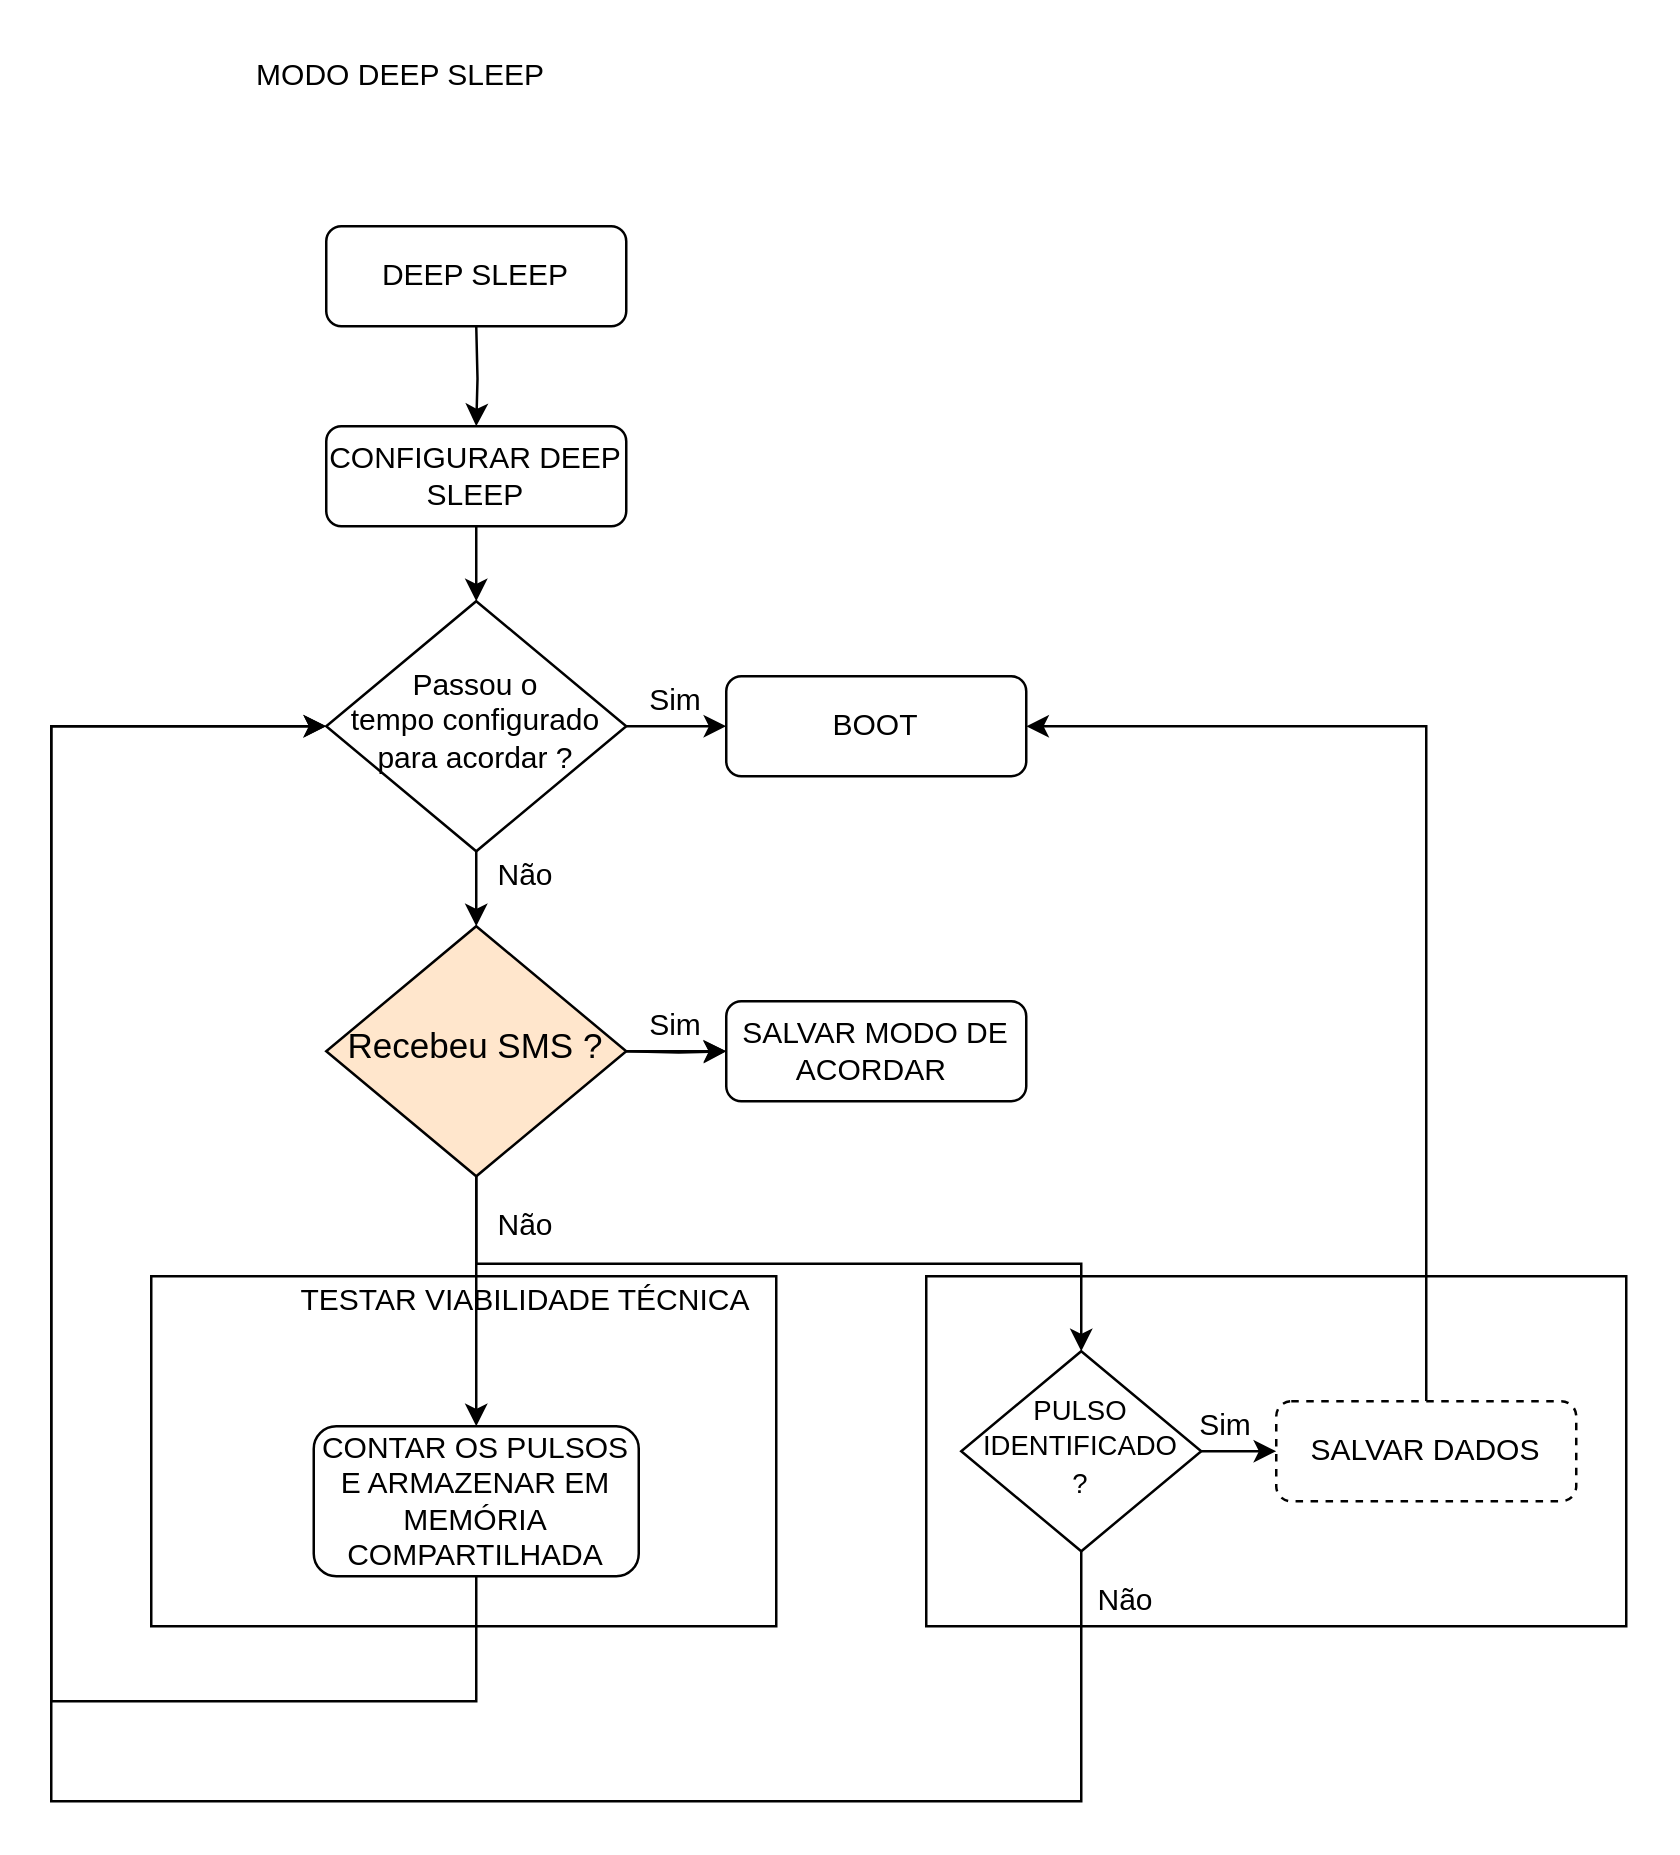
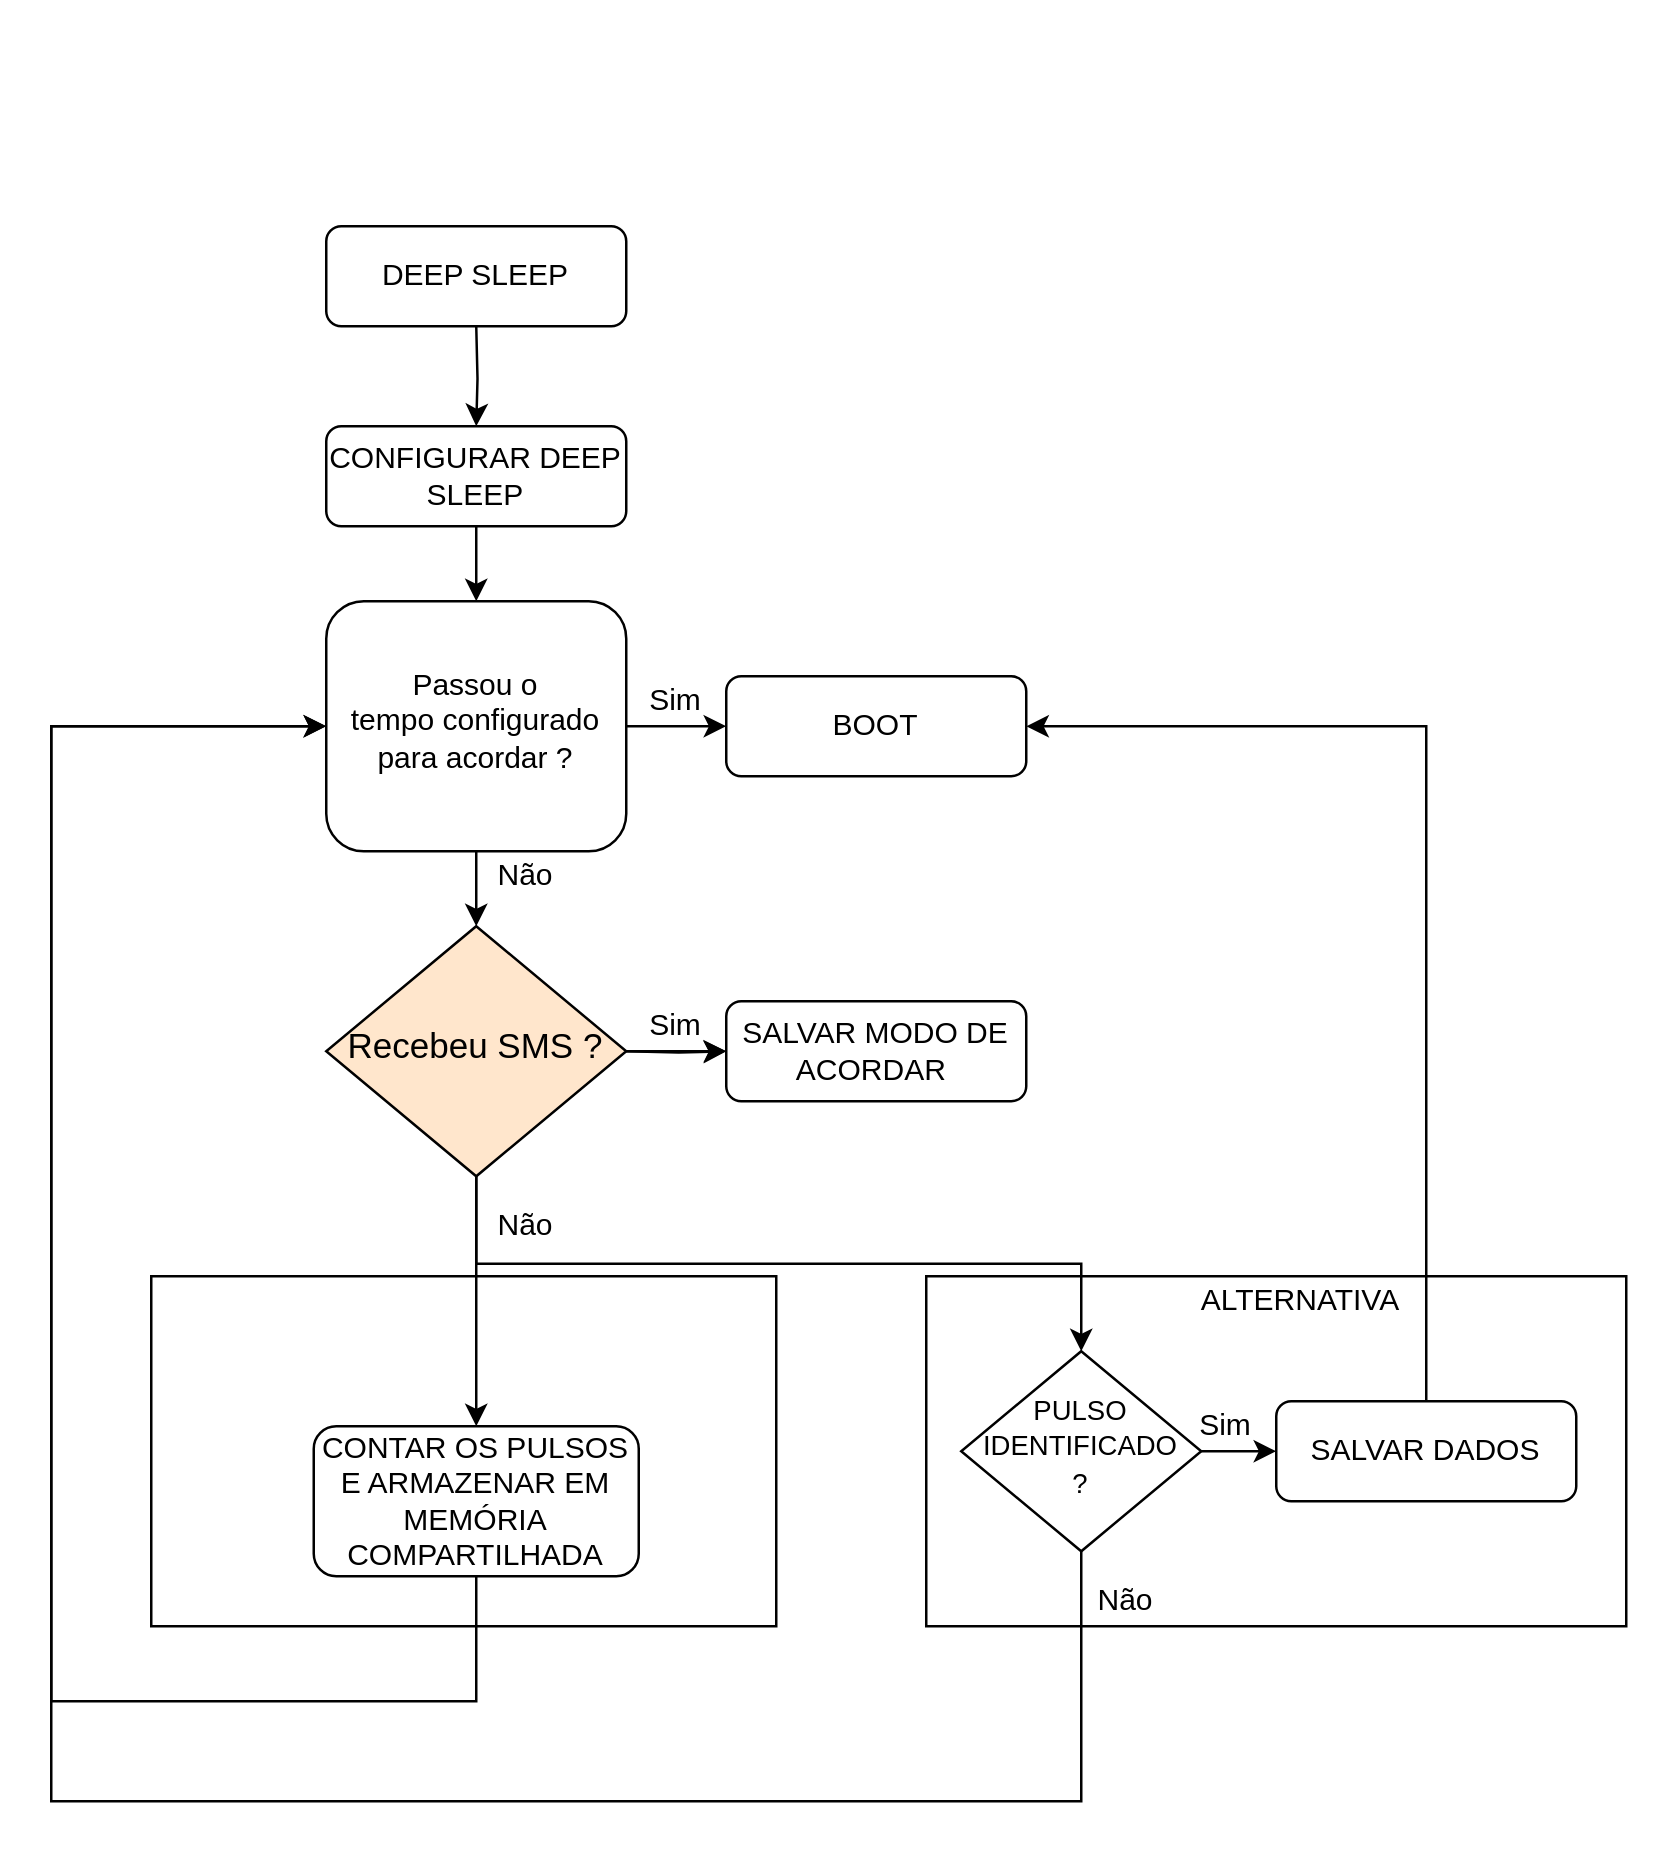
node "MODO DEEP SLEEP": removed
node "Passou o tempo configurado para acordar ?": shape diamond -> rounded rectangle
node "TESTAR VIABILIDADE TÉCNICA": removed
node "ALTERNATIVA": added
node "SALVAR DADOS": style dashed -> solid
